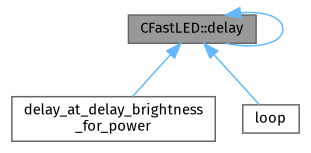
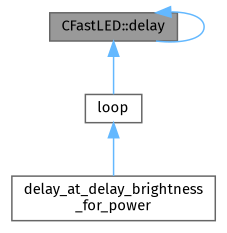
edge "delay_at_delay_brightness _for_power" -> "CFastLED::delay": now "delay_at_delay_brightness _for_power" -> "loop"
